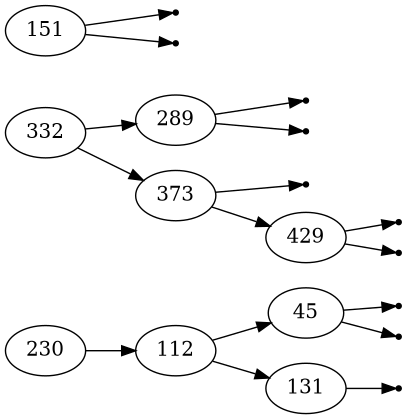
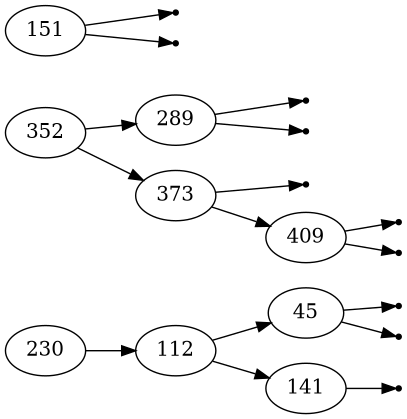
node "332": label "332" -> "352"
node "429": label "429" -> "409"
node "131": label "131" -> "141"
